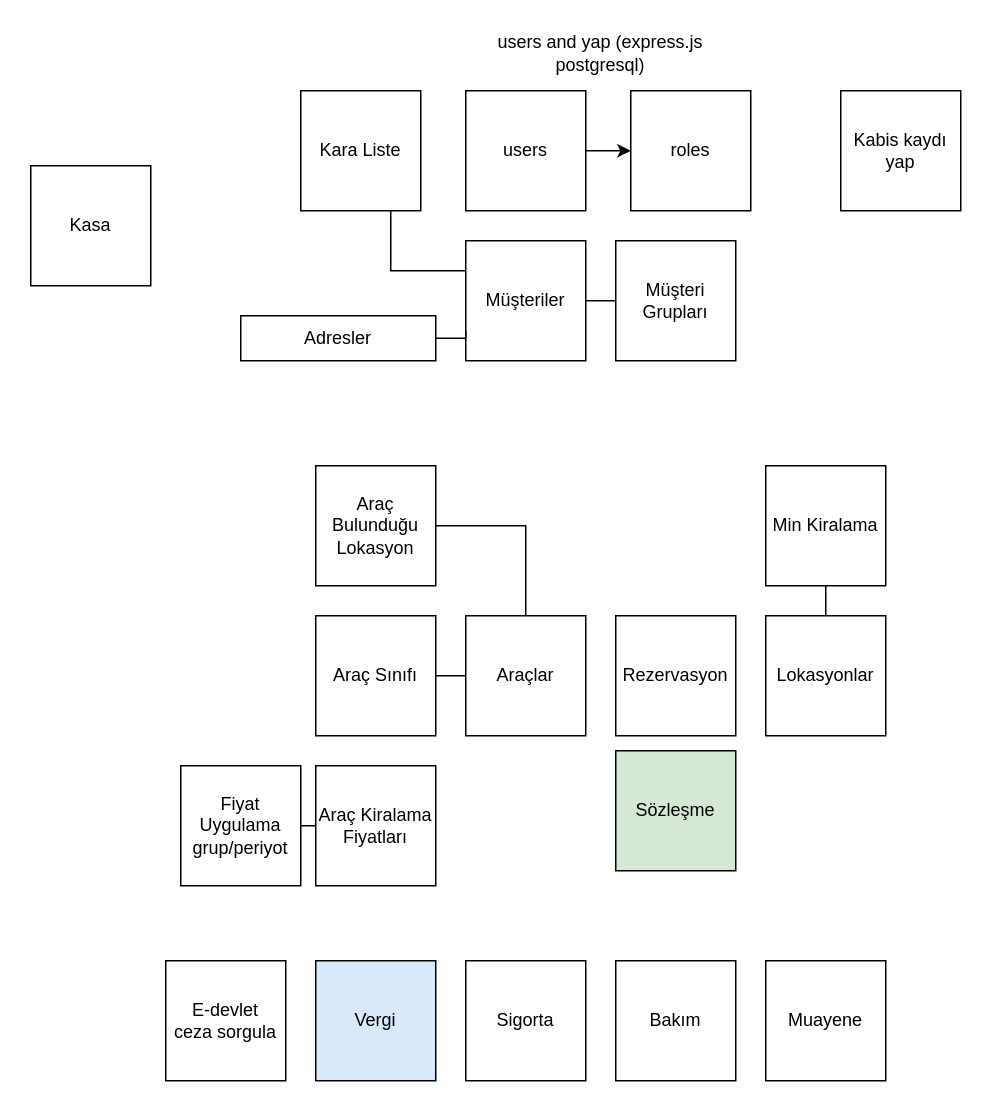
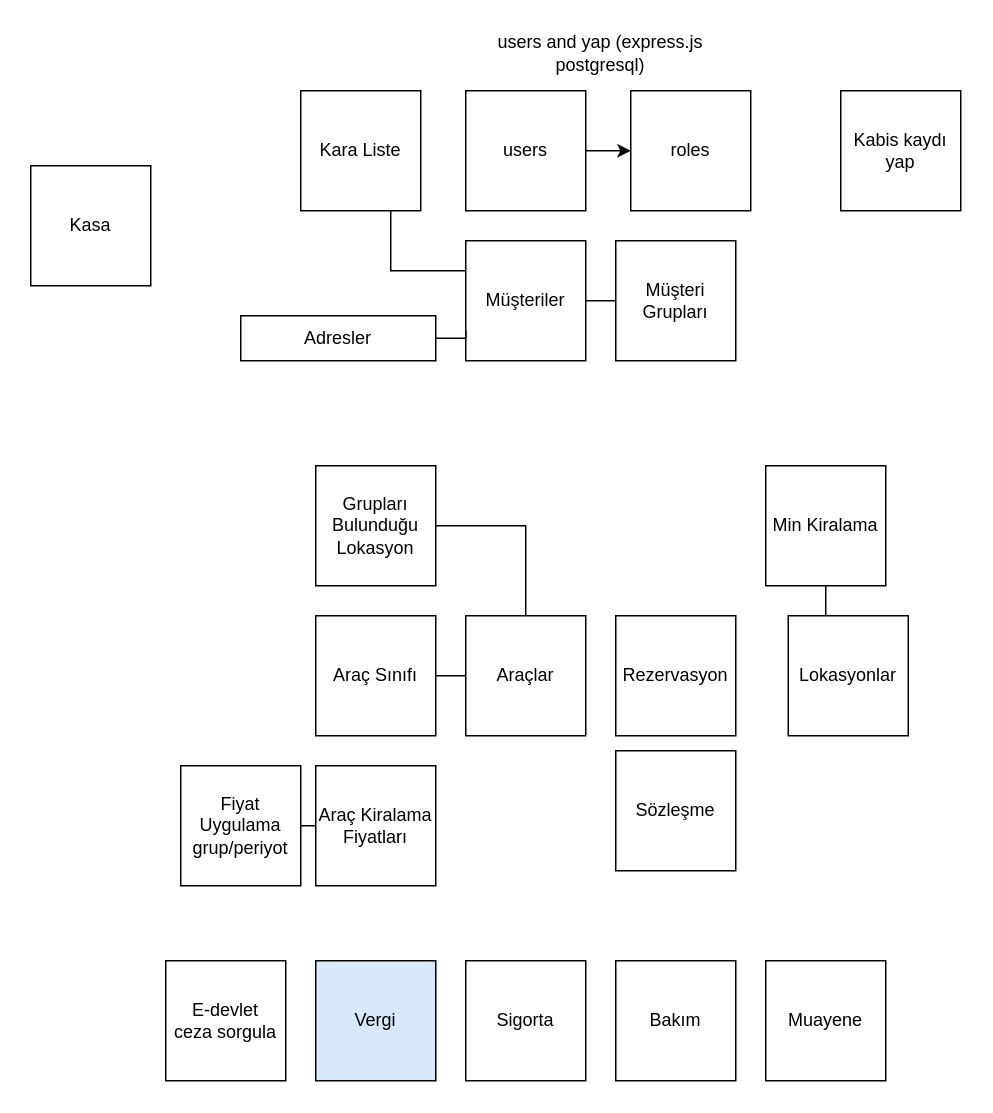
node "Araç Bulunduğu Lokasyon": label "Araç Bulunduğu Lokasyon" -> "Grupları Bulunduğu Lokasyon"
node "Lokasyonlar": moved (826, 676) -> (848, 676)
node "Sözleşme": fillcolor #d5e8d4 -> #ffffff
